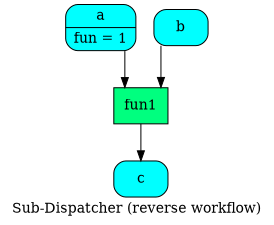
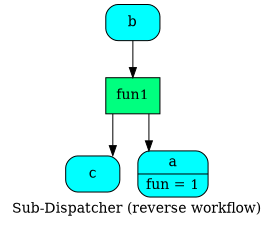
edge "a" -> "fun1": reversed
